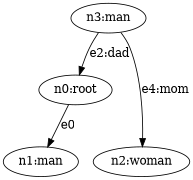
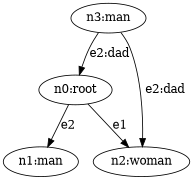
edge "n3:man" -> "n2:woman": label "e4:mom" -> "e2:dad"
edge "n0:root" -> "n2:woman": added, label "e1"
edge "n0:root" -> "n1:man": label "e0" -> "e2"
